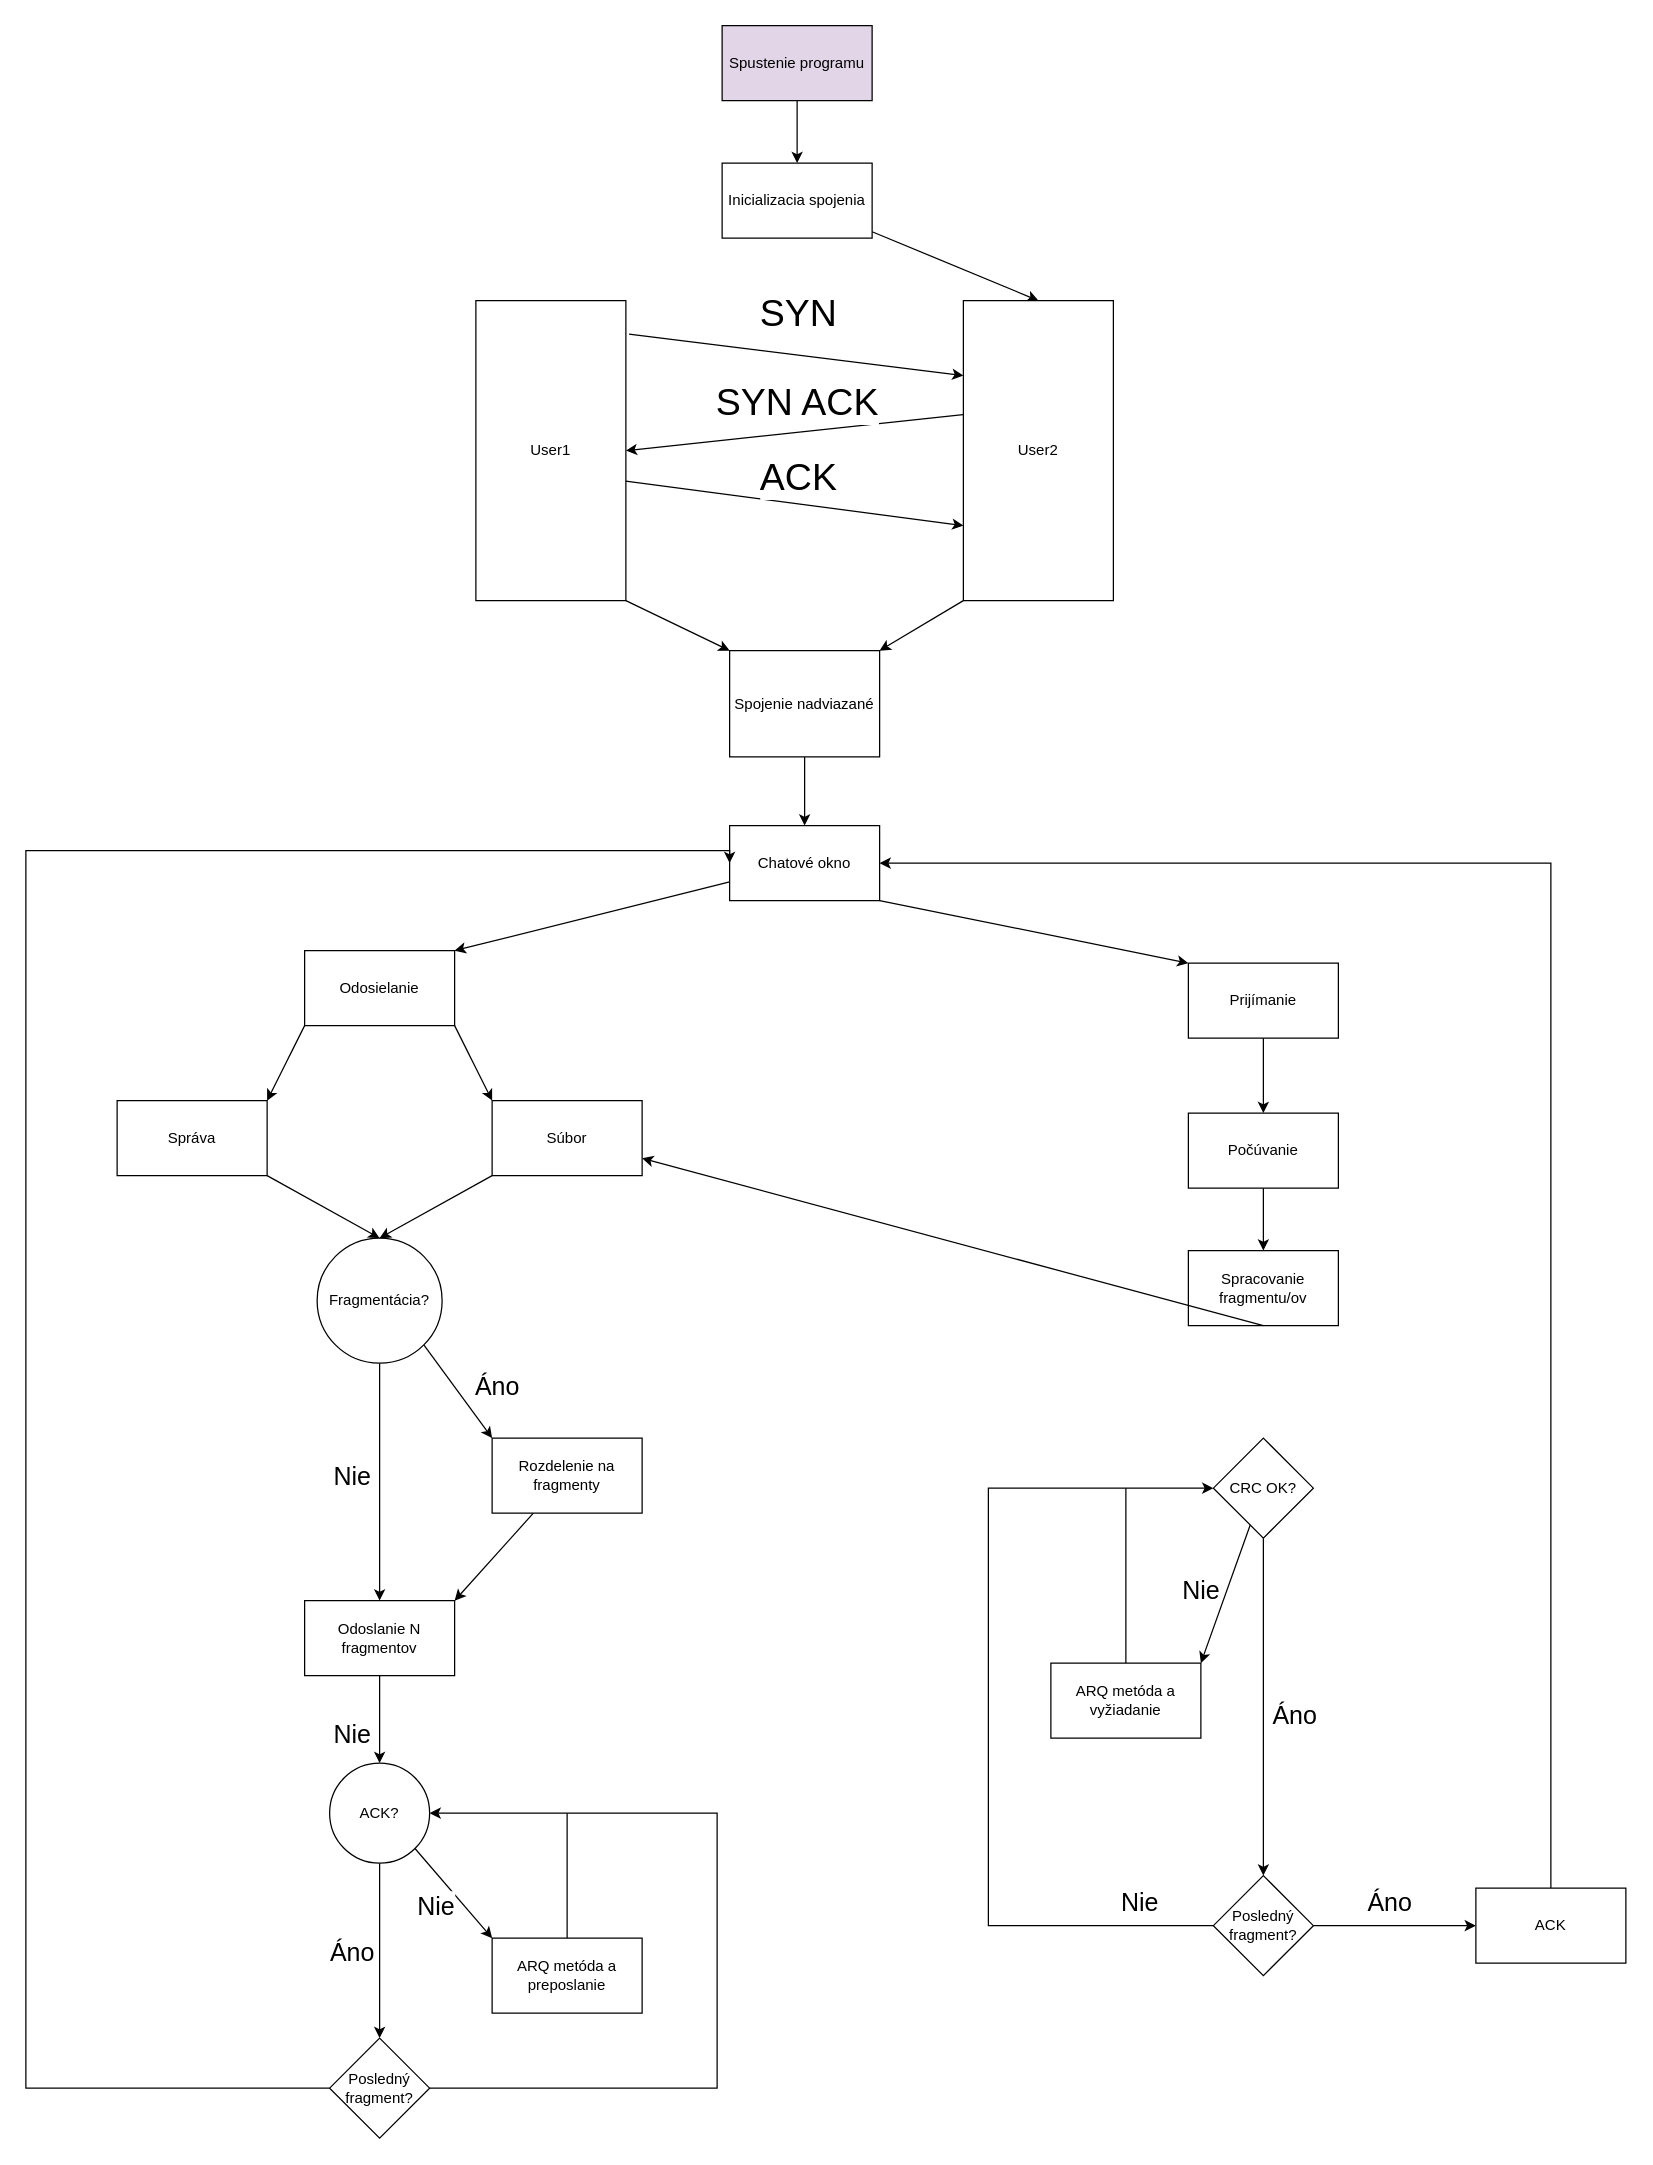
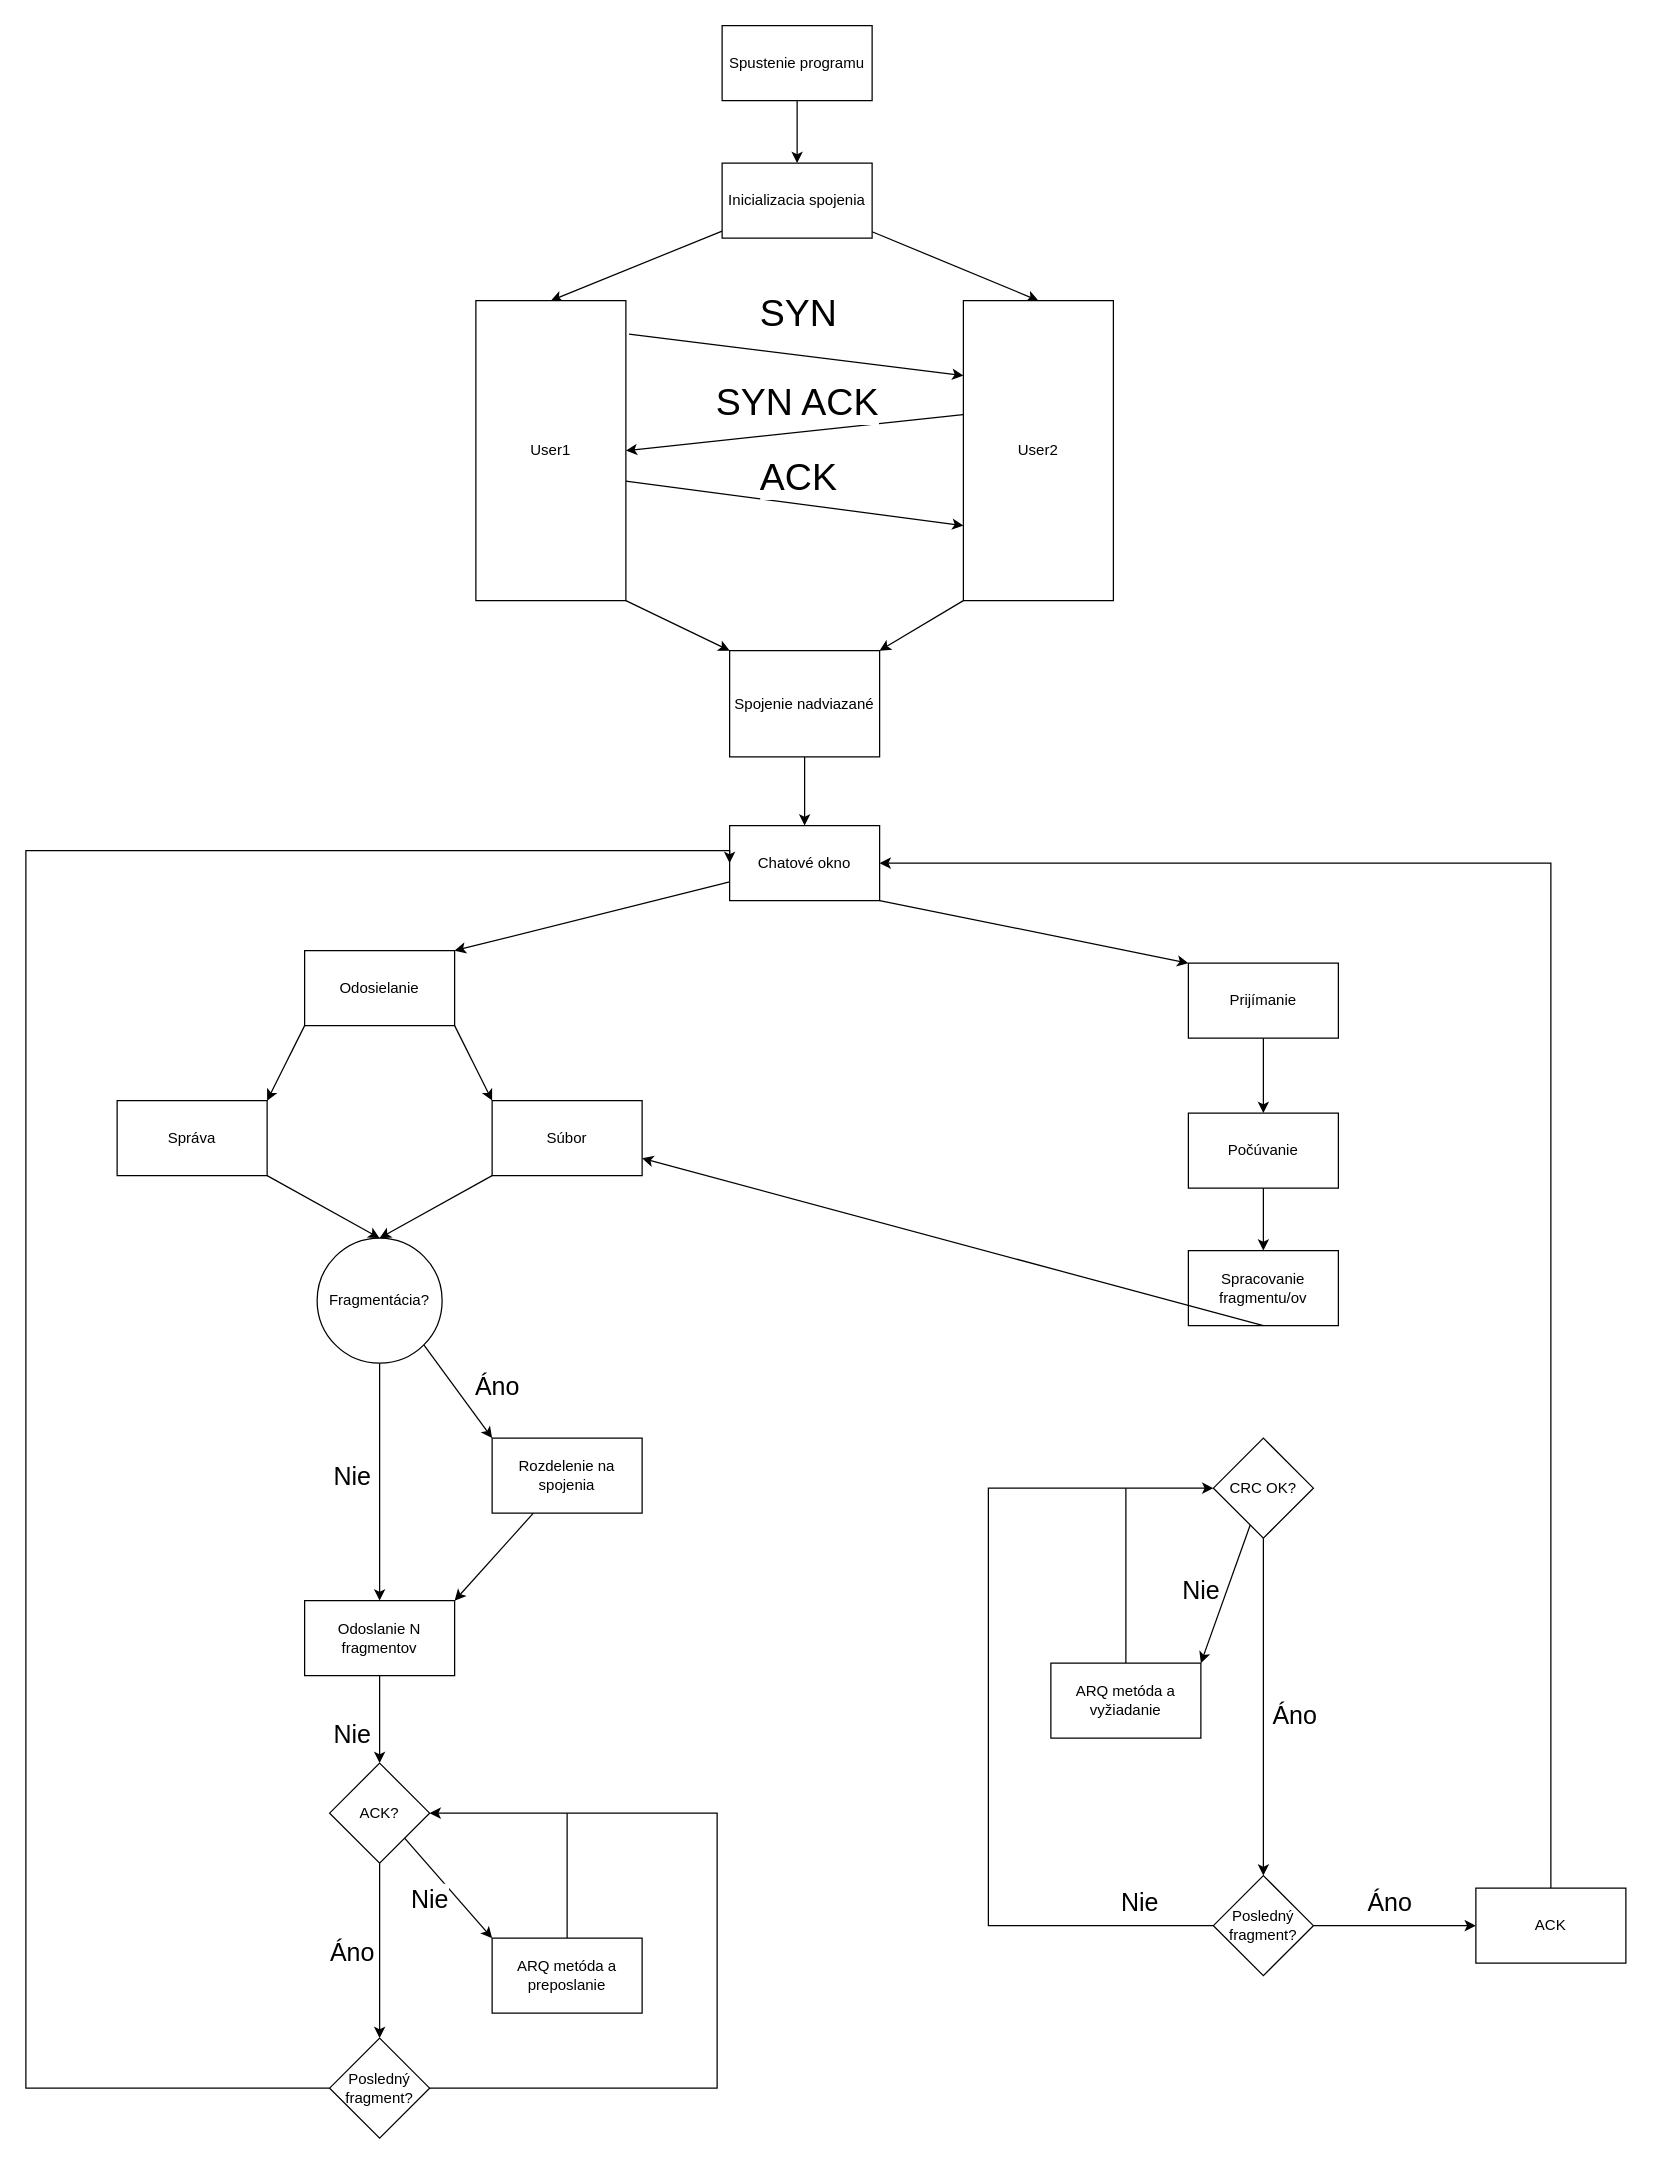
node "Spustenie programu": fillcolor #e1d5e7 -> #ffffff
edge "Inicializacia spojenia" -> "User1": added
node "Rozdelenie na fragmenty": label "Rozdelenie na fragmenty" -> "Rozdelenie na spojenia"
node "ACK?": shape ellipse -> diamond
